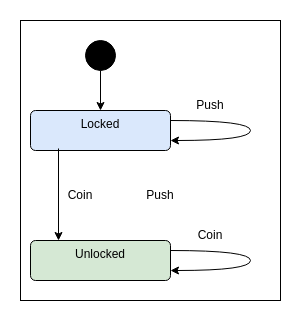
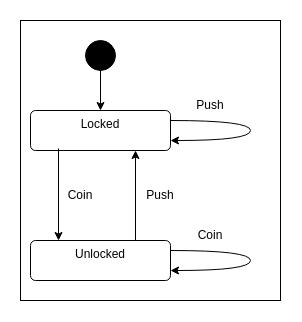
node "Locked": fillcolor #dae8fc -> #ffffff
edge "Unlocked" -> "Locked": added
node "Unlocked": fillcolor #d5e8d4 -> #ffffff
